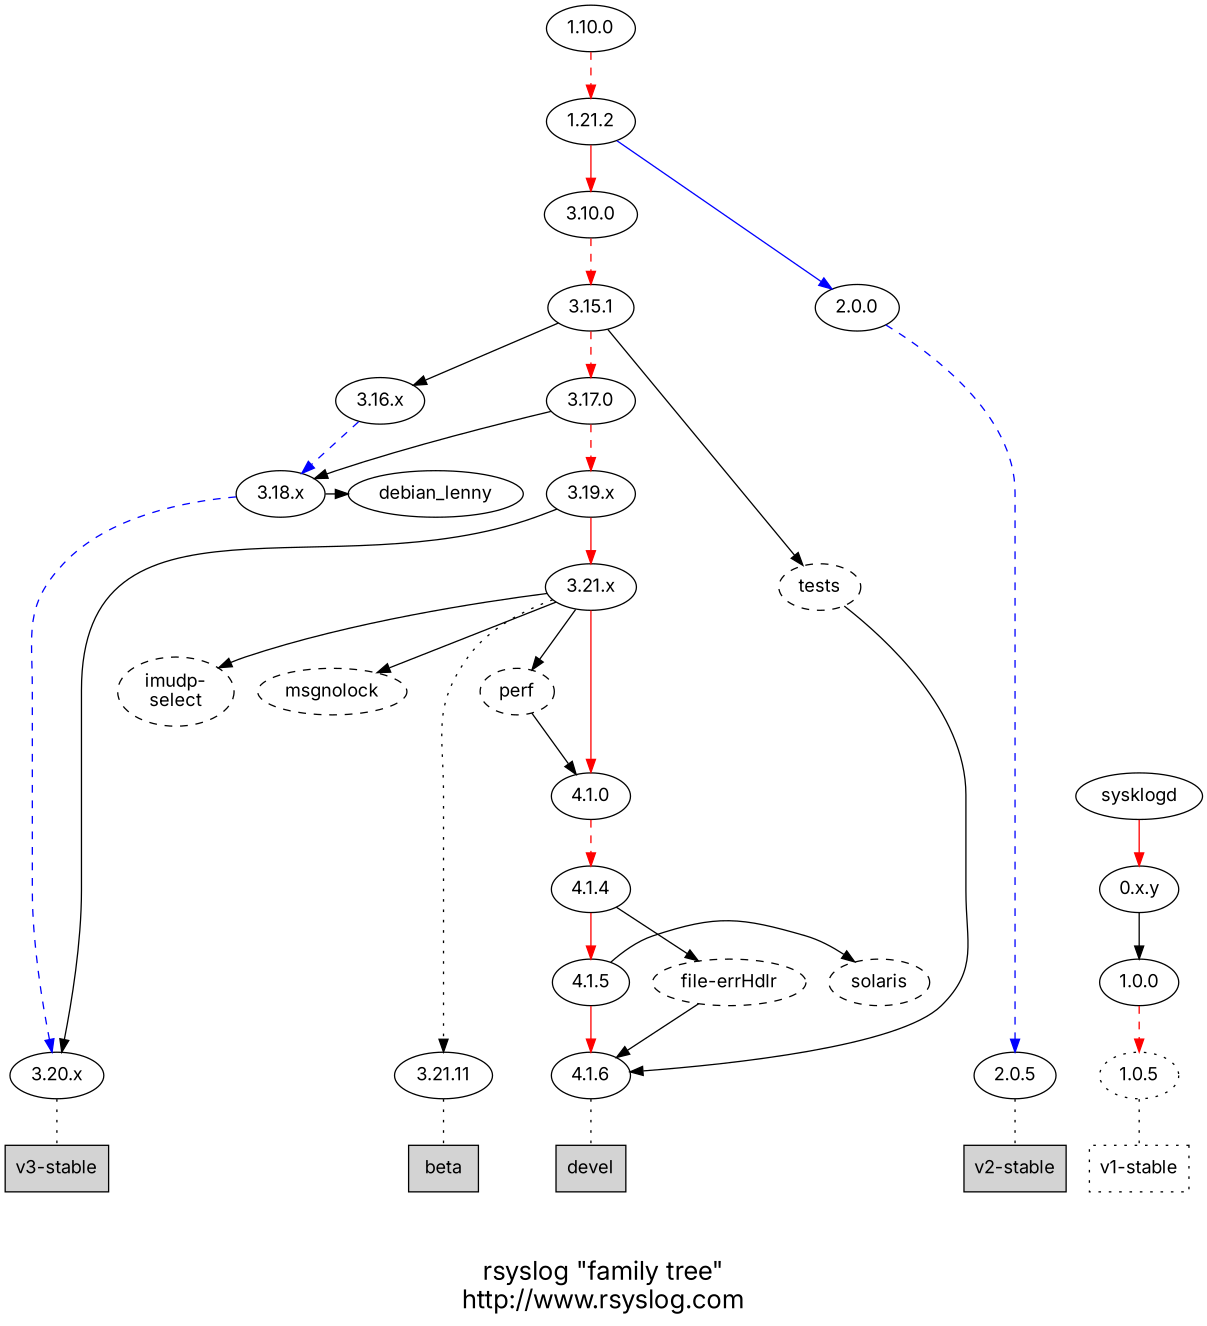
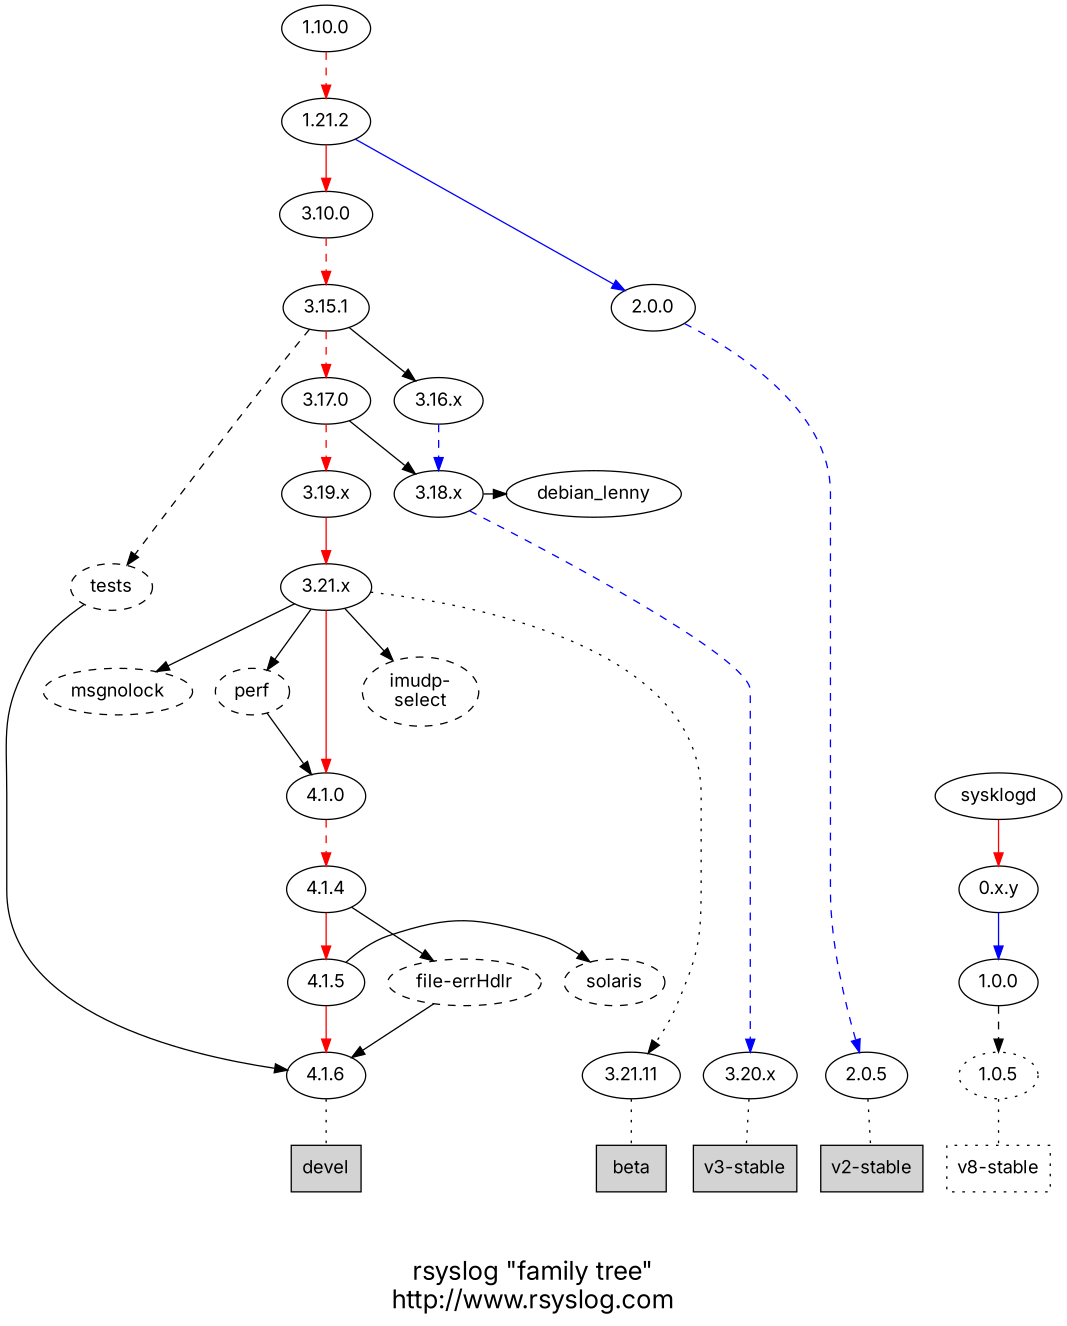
edge "3.15.1" -> "tests": style solid -> dashed
edge "3.19.x" -> "3.20.x": removed
edge "0.x.y" -> "1.0.0": color black -> blue
edge "1.0.0" -> "1.0.5": color red -> black
node "v1-stable": label "v1-stable" -> "v8-stable"
